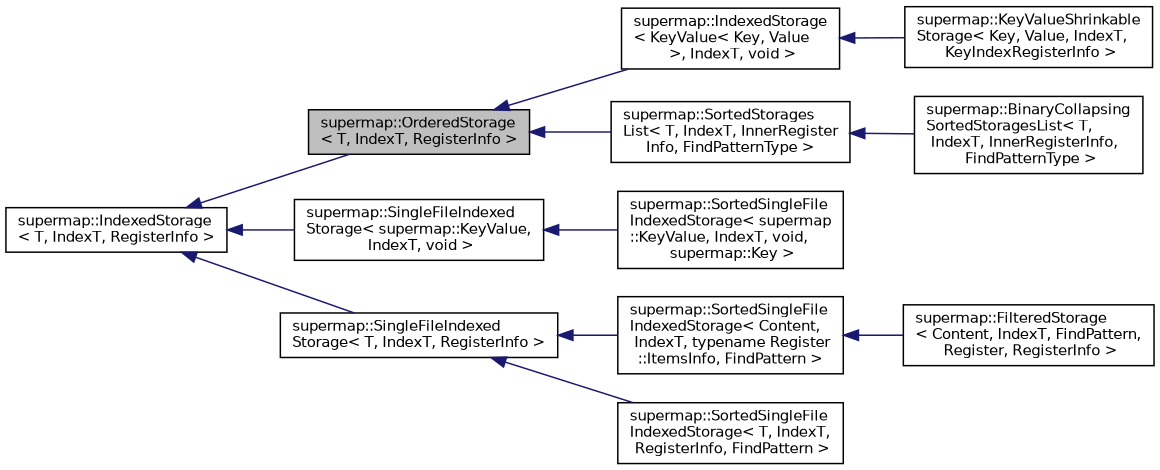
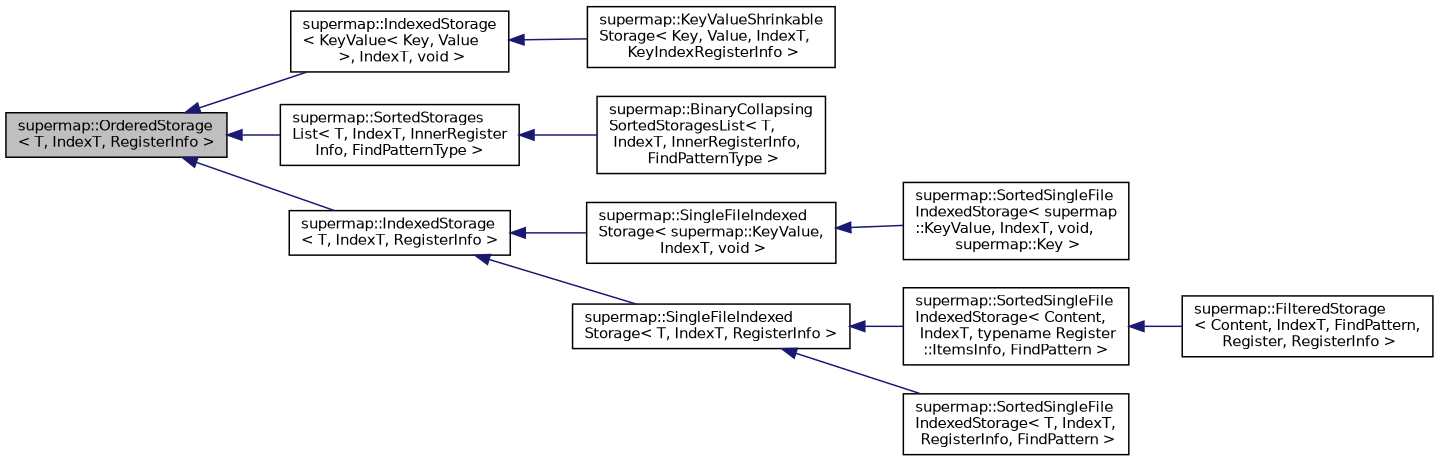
edge "supermap::OrderedStorage < T, IndexT, RegisterInfo >" -> "supermap::IndexedStorage < T, IndexT, RegisterInfo >": reversed
